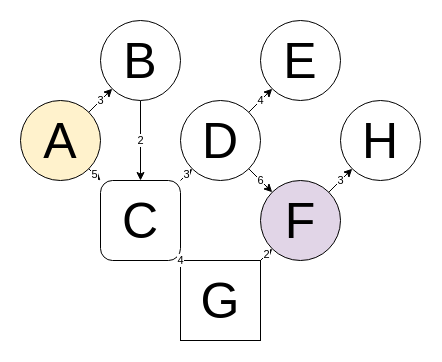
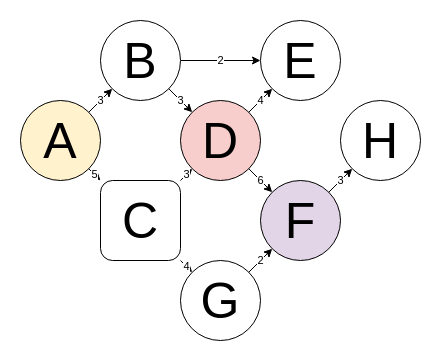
edge "B" -> "D": added, label "3"
edge "B" -> "C": now "B" -> "E"
node "D": fillcolor #ffffff -> #f8cecc
node "G": shape rectangle -> ellipse
